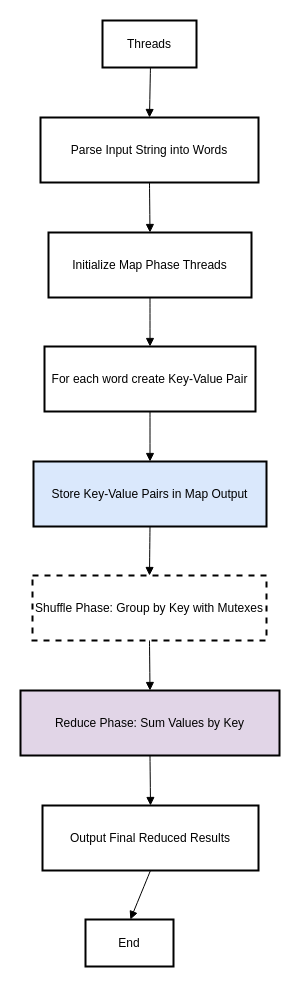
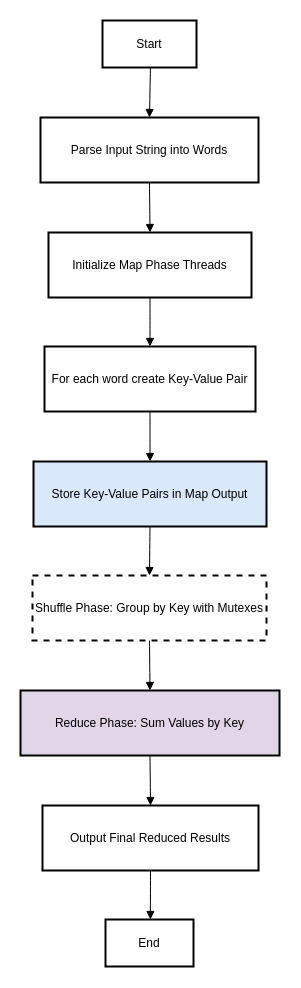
node "Threads": label "Threads" -> "Start"
node "End": moved (130, 943) -> (150, 943)
